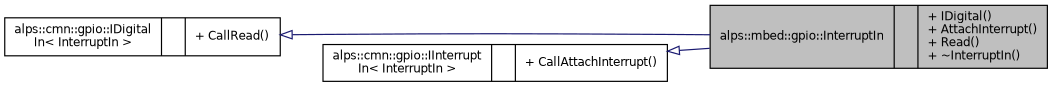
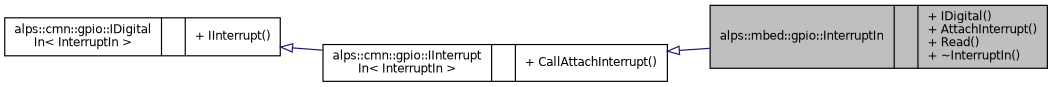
edge "alps::mbed::gpio::InterruptIn" -> "alps::cmn::gpio::IDigital": now "alps::cmn::gpio::IInterrupt" -> "alps::cmn::gpio::IDigital"
node "alps::cmn::gpio::IDigital": text "+ CallRead()" -> "+ IInterrupt()"
